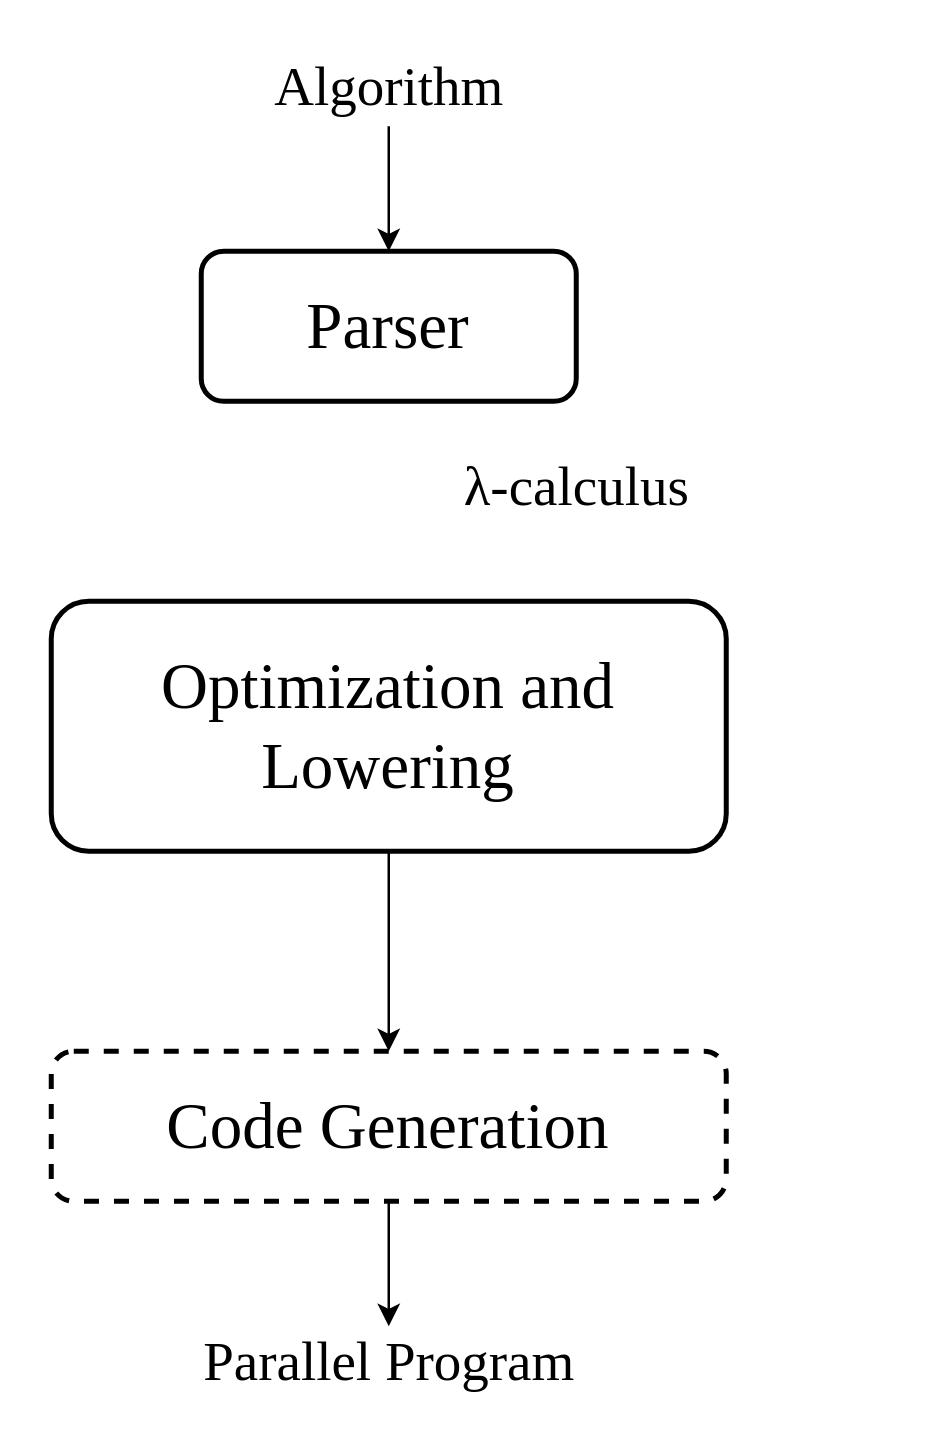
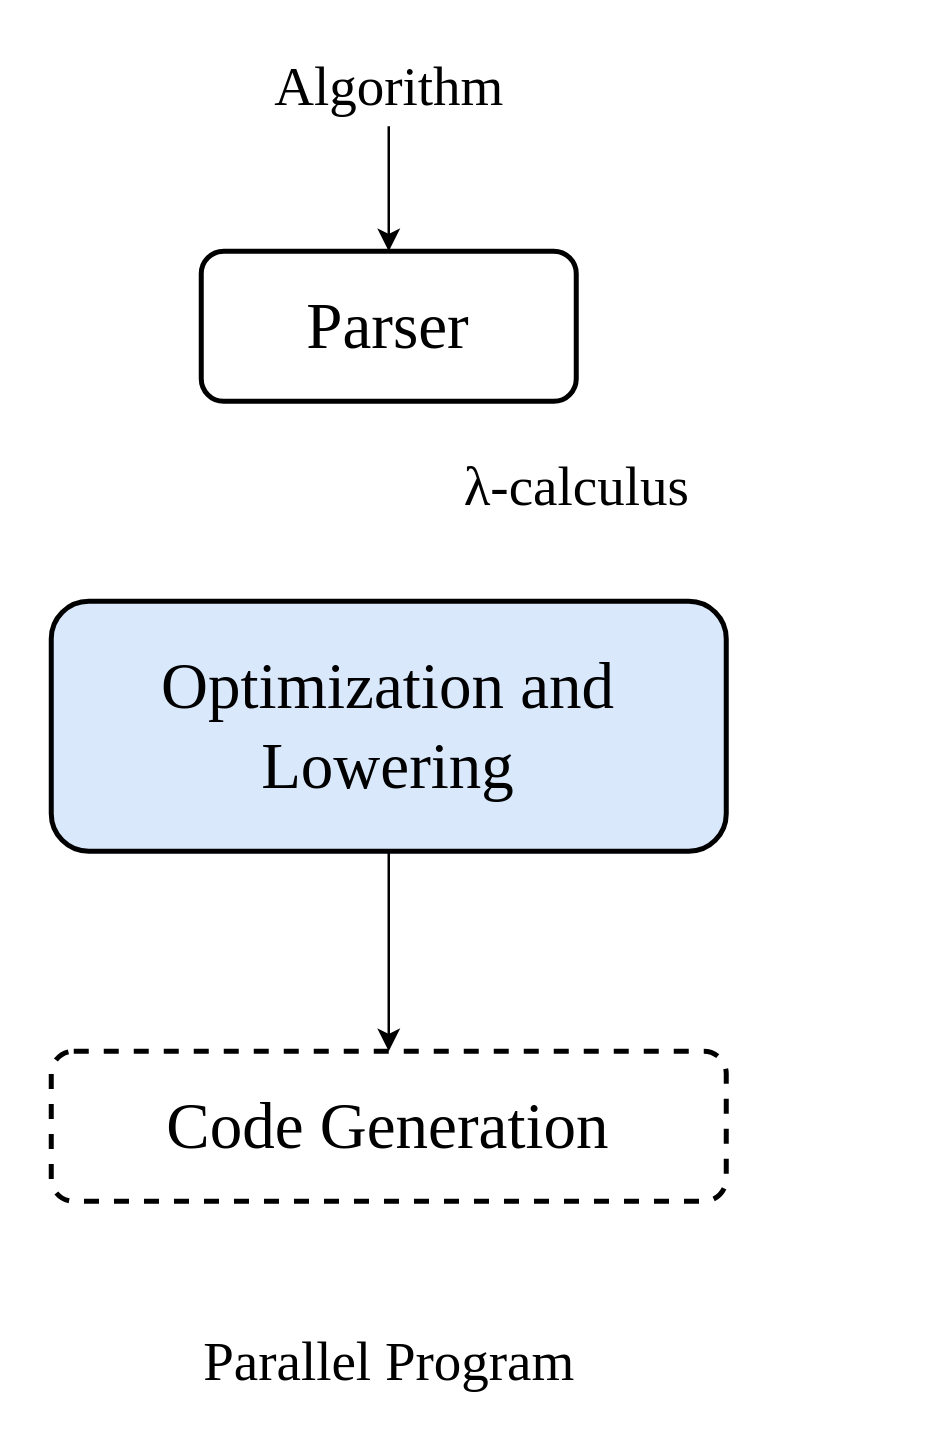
node "Optimization and Lowering": fillcolor #ffffff -> #dae8fc
edge "Code Generation" -> "Parallel Program": removed
